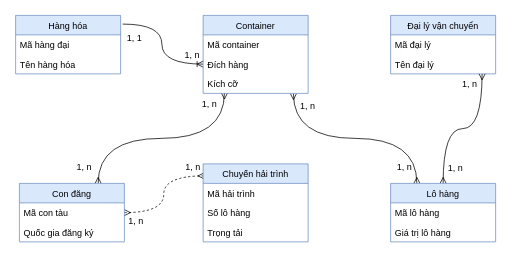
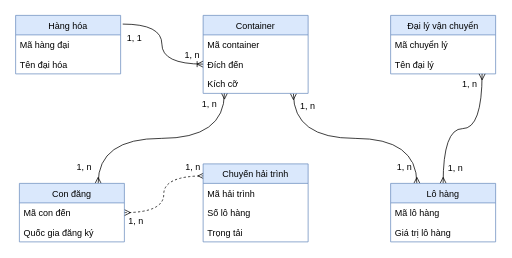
node "Mã đại lý": label "Mã đại lý" -> "Mã chuyển lý"
node "Tên hàng hóa": label "Tên hàng hóa" -> "Tên đại hóa"
node "Đích hàng": label "Đích hàng" -> "Đích đến"
node "Mã con tàu": label "Mã con tàu" -> "Mã con đến"
